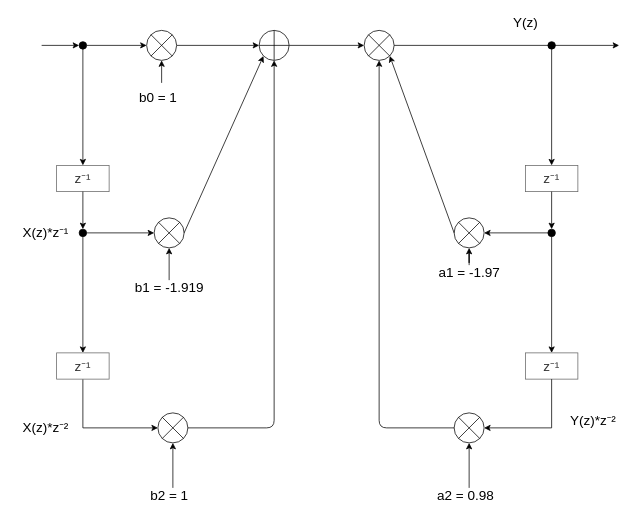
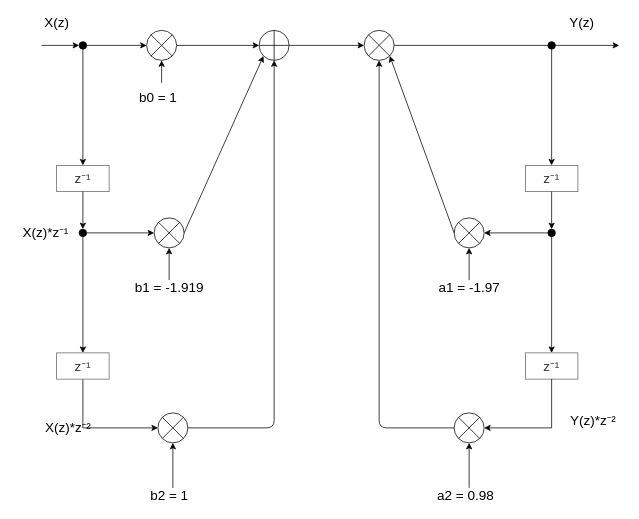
node "X(z)": added
node "Y(z)": moved (525, 23) -> (582, 23)
node "a1 = -1.97": moved (469, 273) -> (469, 288)
node "X(z)*z⁻²": moved (45, 428) -> (68, 428)
